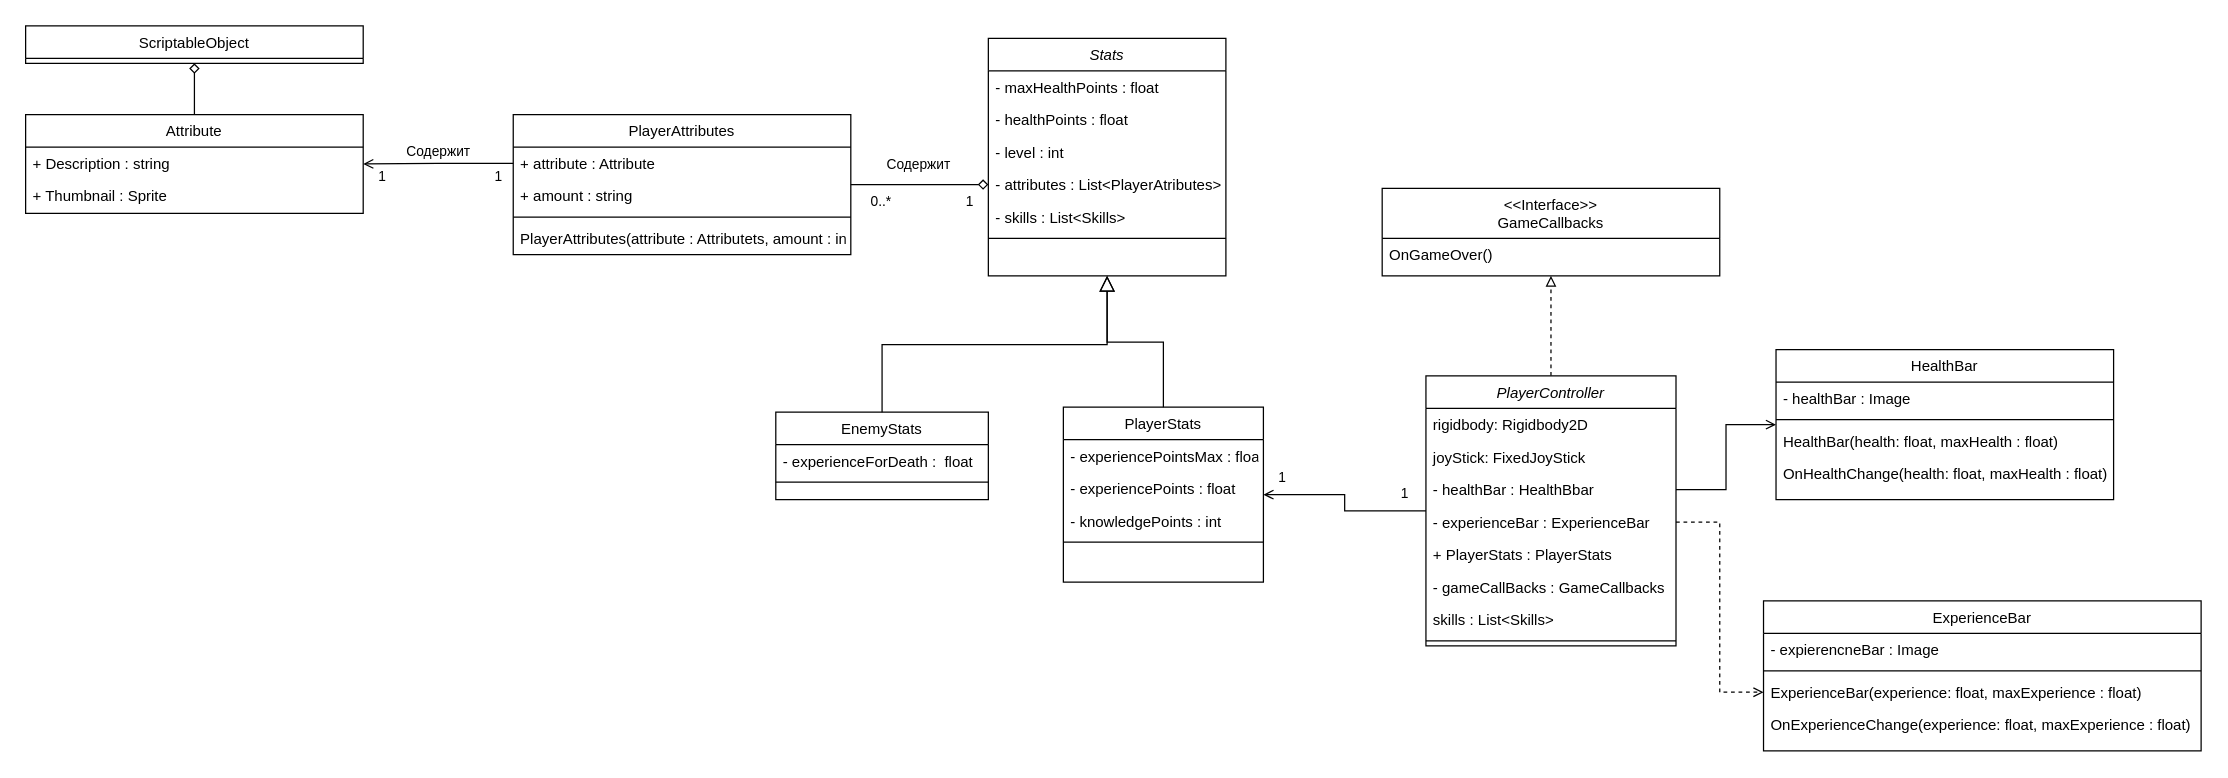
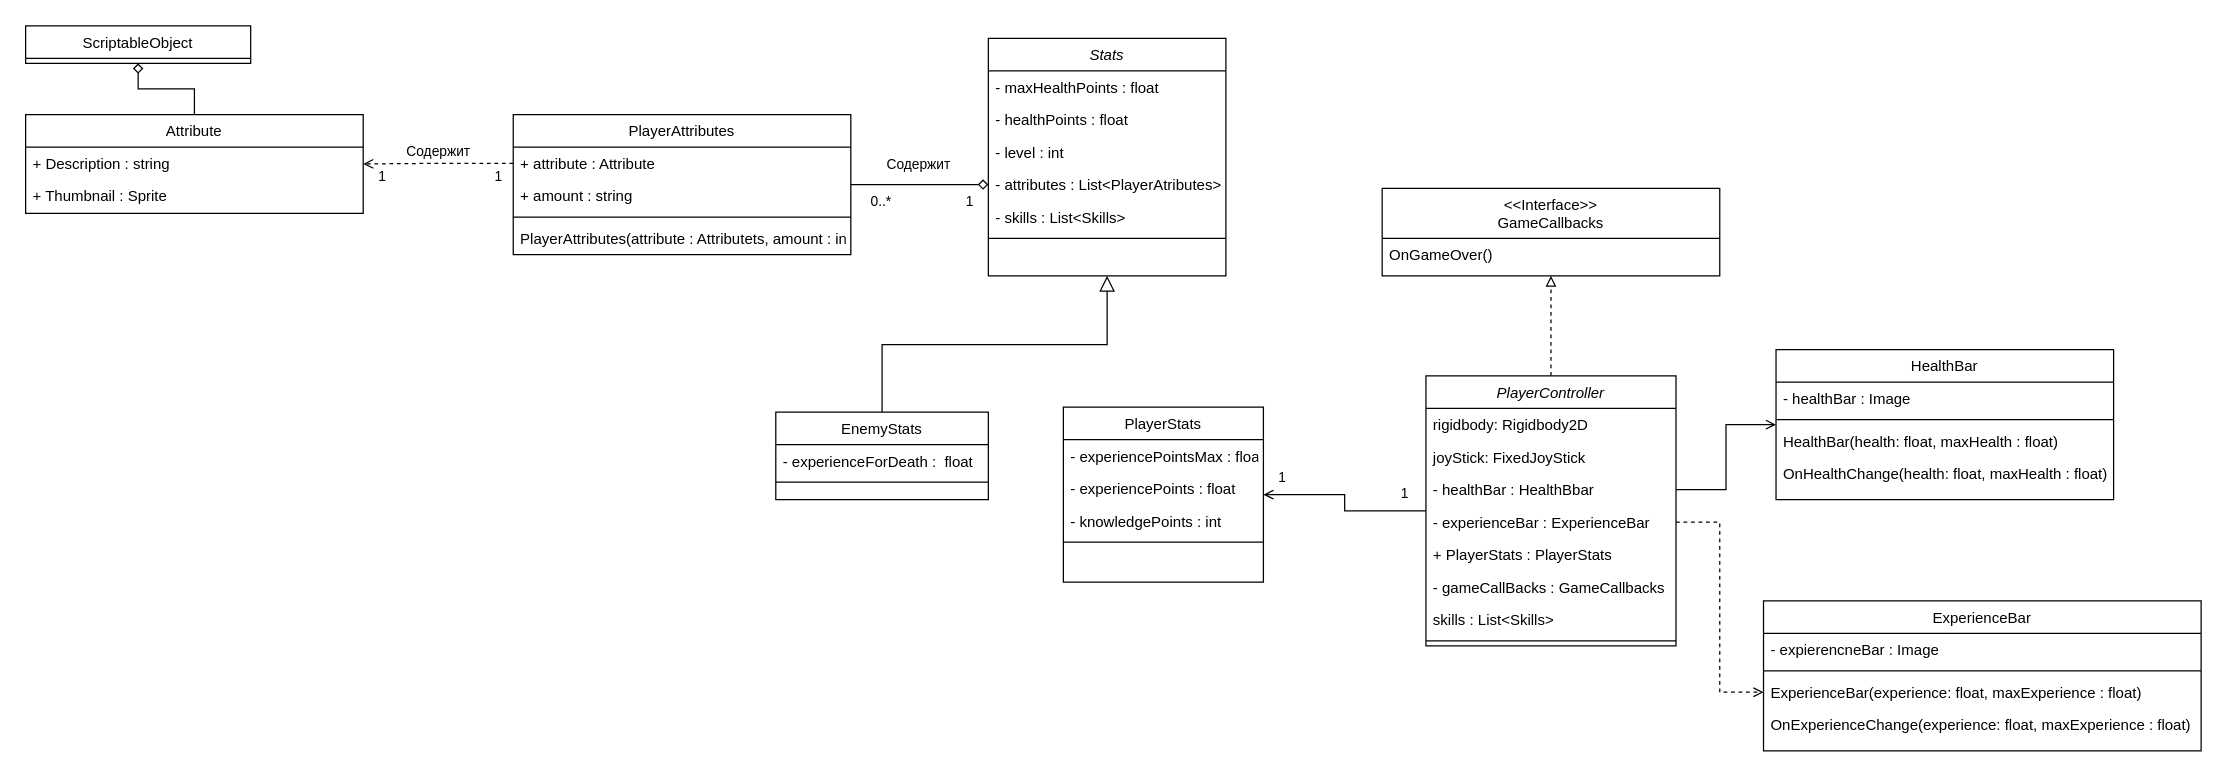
node "ScriptableObject": size 338x38 -> 225x38
edge "+ attribute : Attribute" -> "Attribute": style solid -> dashed
edge "PlayerStats" -> "Stats": removed
